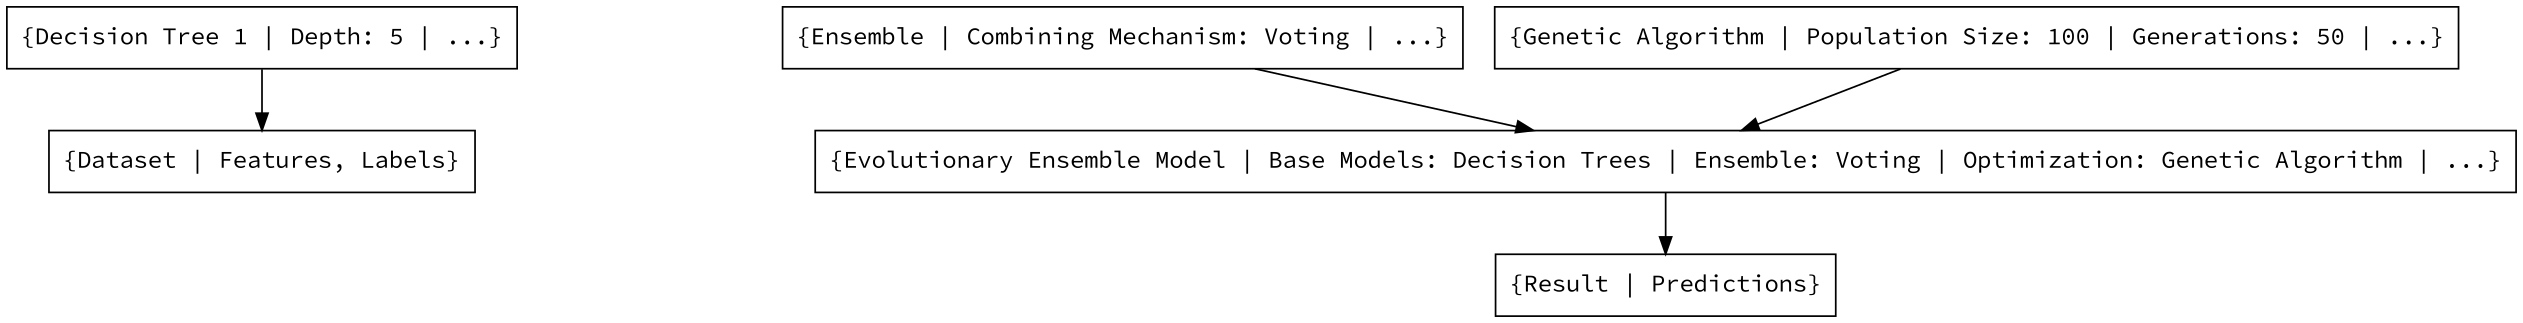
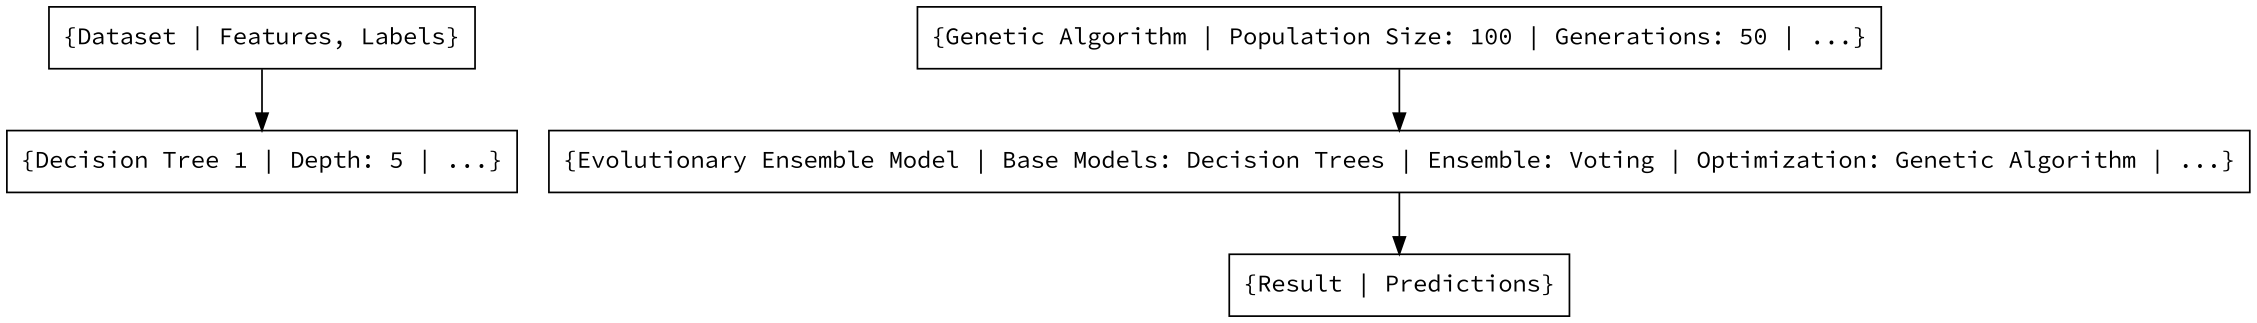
node "{Ensemble | Combining Mechanism: Voting | ...}": removed
edge "{Decision Tree 1 | Depth: 5 | ...}" -> "{Dataset | Features, Labels}": reversed
